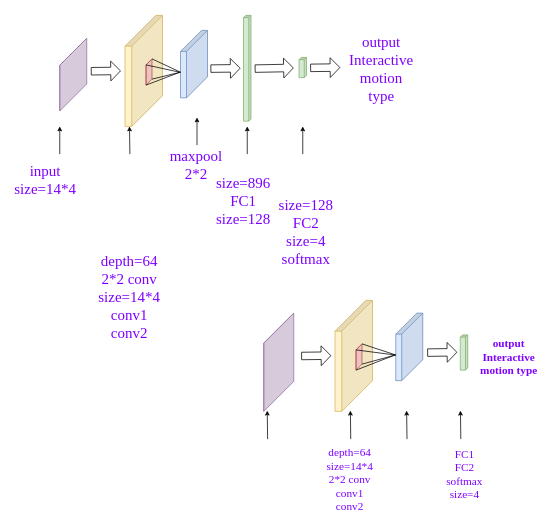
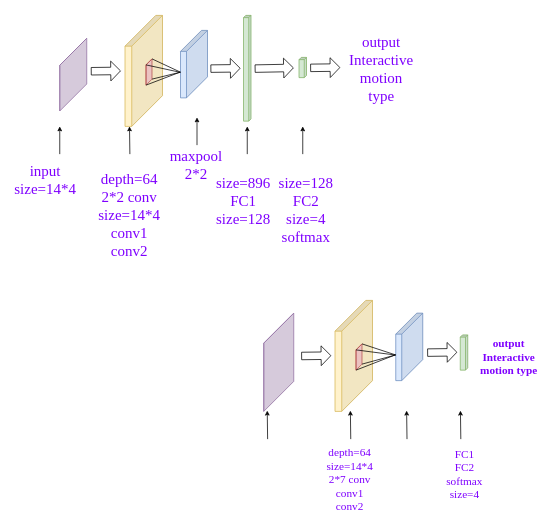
node "size=128FC2size=4softmax": moved (306, 231) -> (306, 209)
node "depth=642*2 convsize=14*4conv1conv2": moved (129, 297) -> (129, 214)
node "depth=64 size=14*42*2 convconv1conv2": label "depth=64 size=14*42*2 convconv1conv2" -> "depth=64 size=14*42*7 convconv1conv2"
